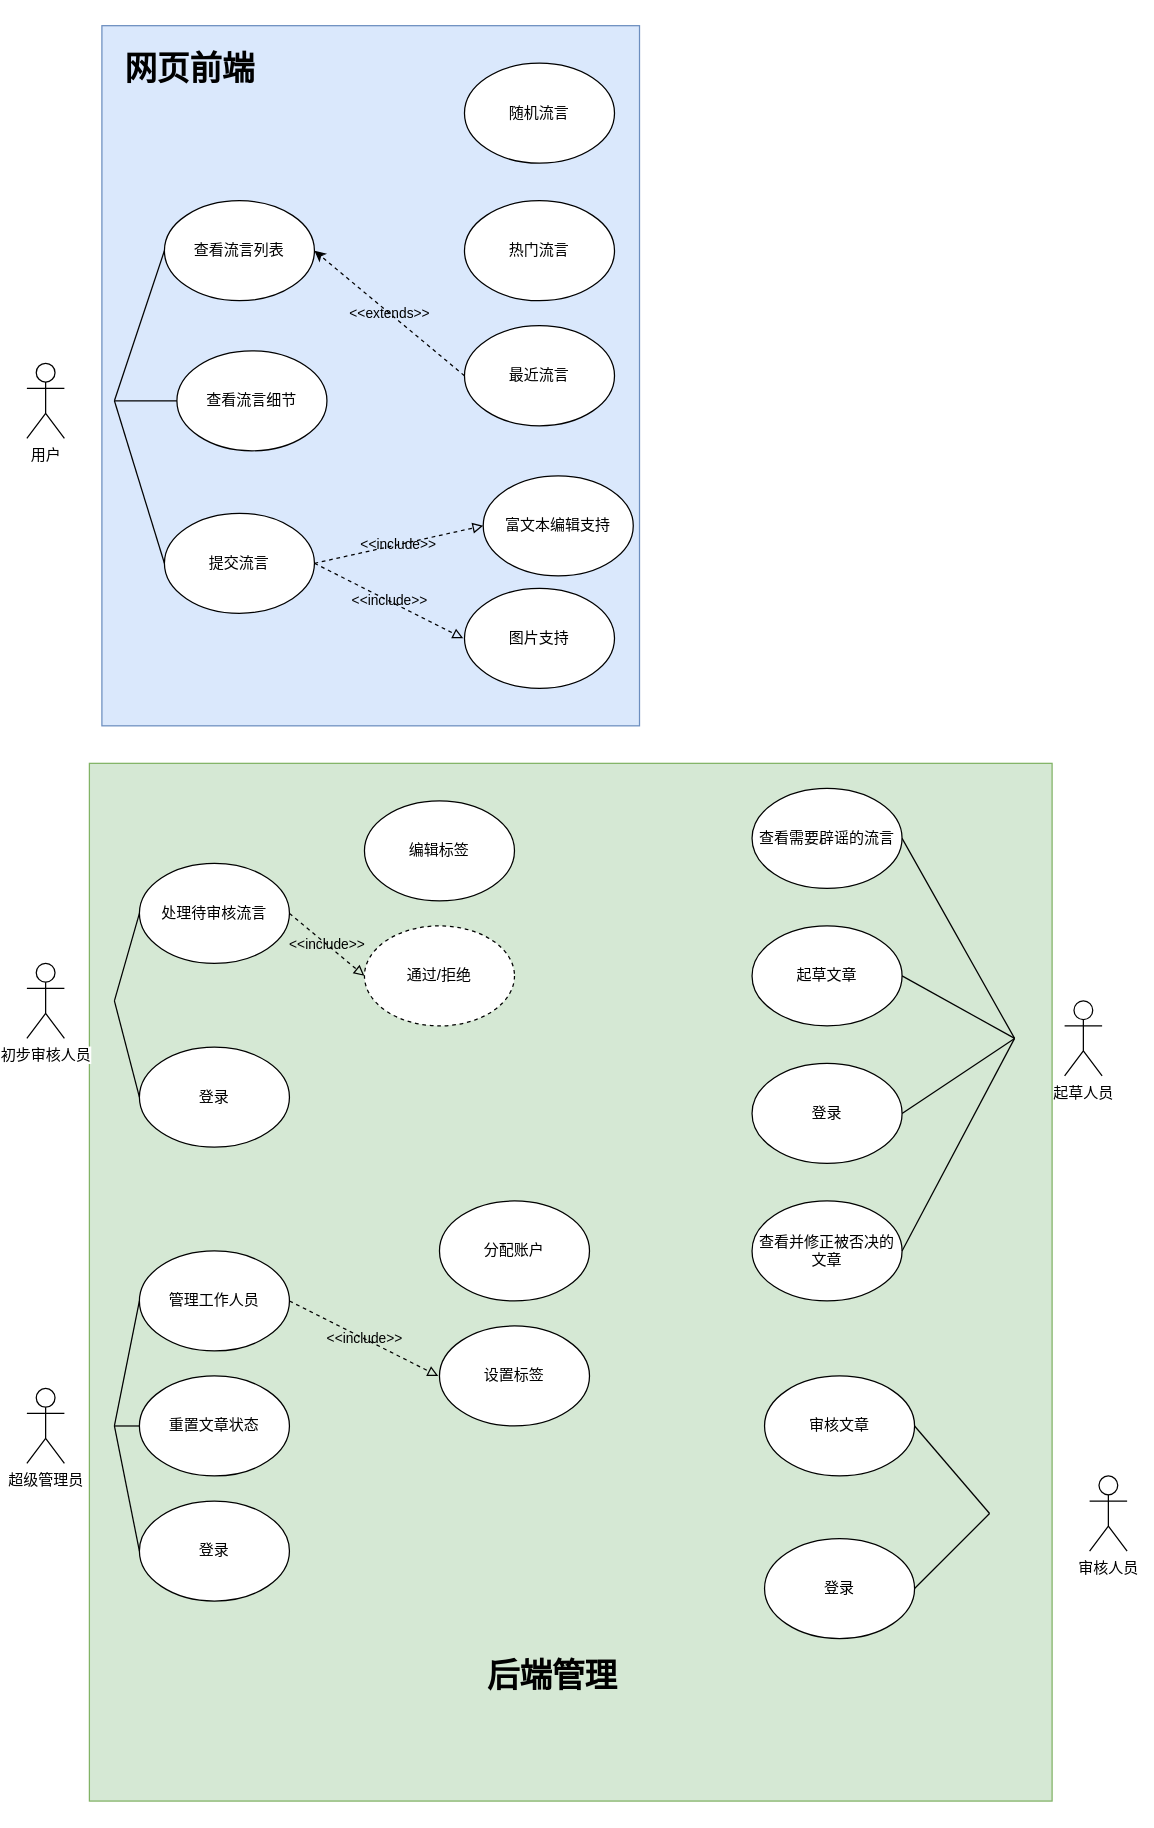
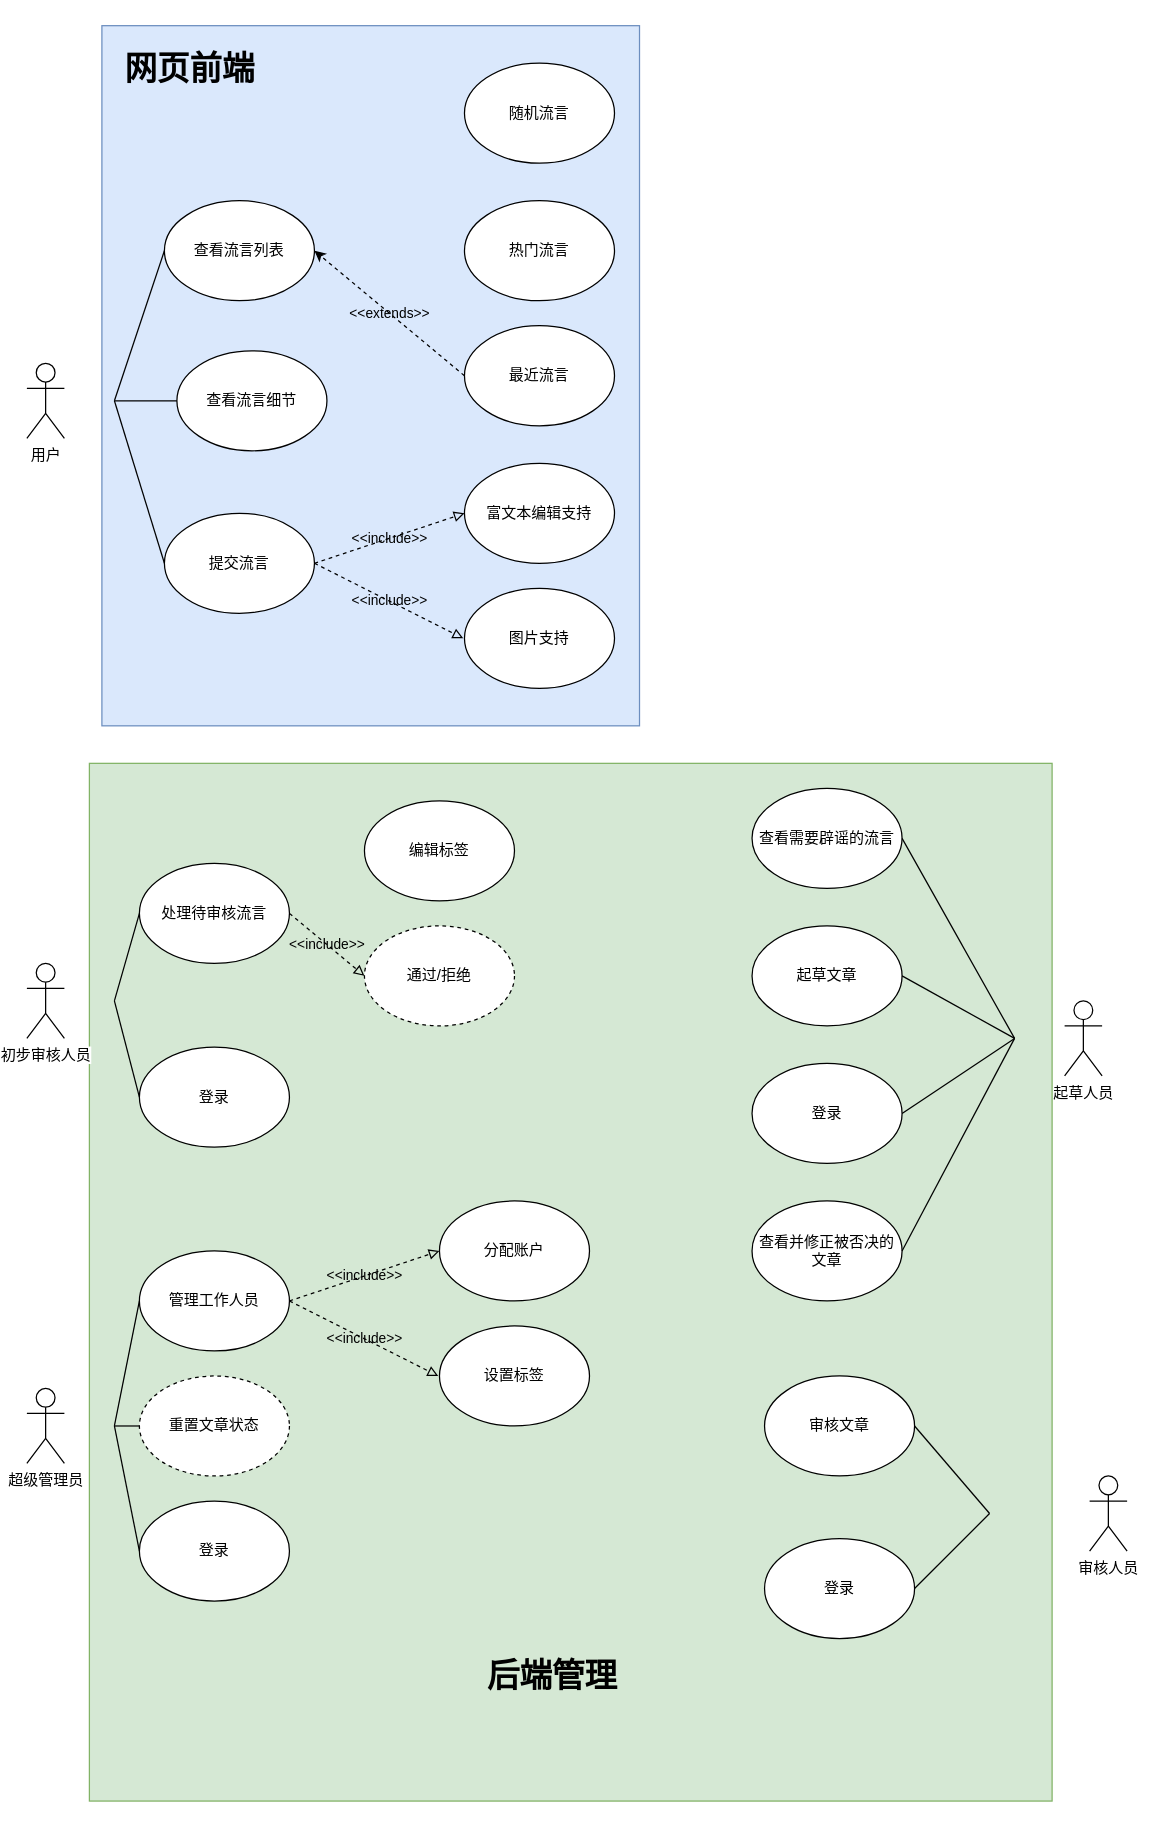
node "富文本编辑支持": moved (558, 526) -> (539, 513)
edge "管理工作人员" -> "分配账户": added, label "<<include>>"
node "重置文章状态": style solid -> dashed
